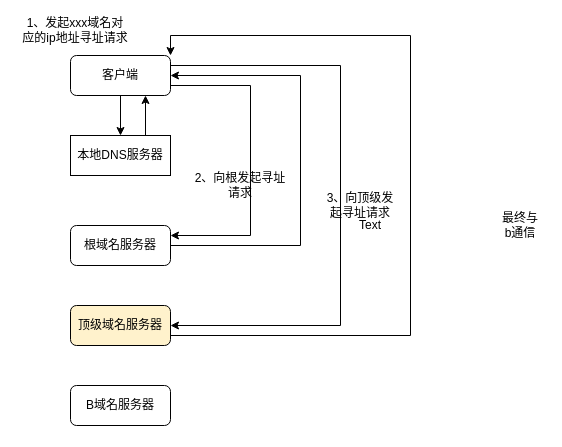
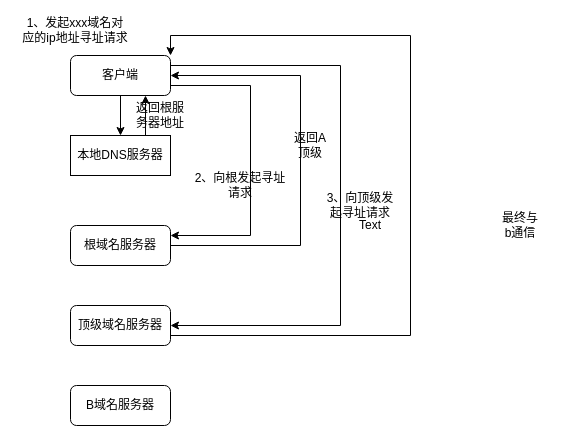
node "返回根服务器地址": added
node "返回A顶级": added
node "顶级域名服务器": fillcolor #fff2cc -> #ffffff
